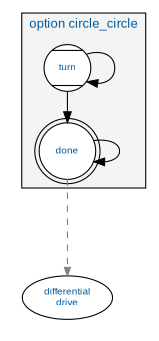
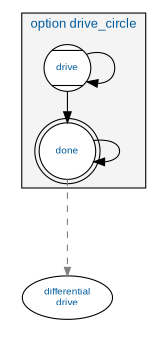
cluster "option circle_circle": label "option circle_circle" -> "option drive_circle"
node "turn": label "turn" -> "drive"
